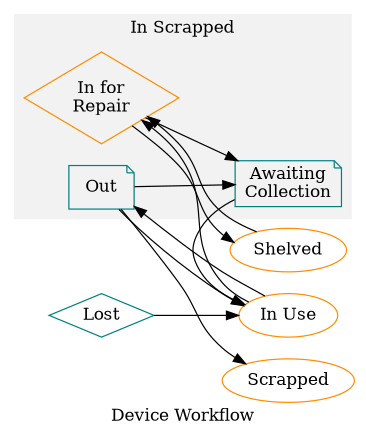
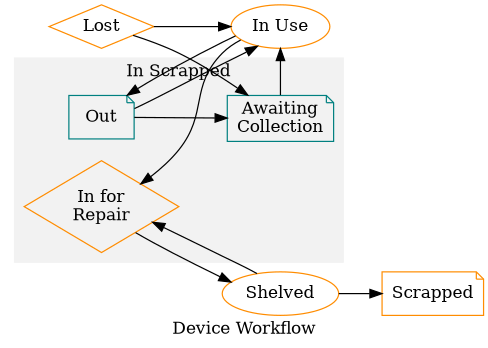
edge "In for Repair" -> "Awaiting Collection": now "Lost" -> "Awaiting Collection"
edge "Out" -> "Scrapped": now "Shelved" -> "Scrapped"
node "Lost": color teal -> darkorange
node "Scrapped": shape ellipse -> note
